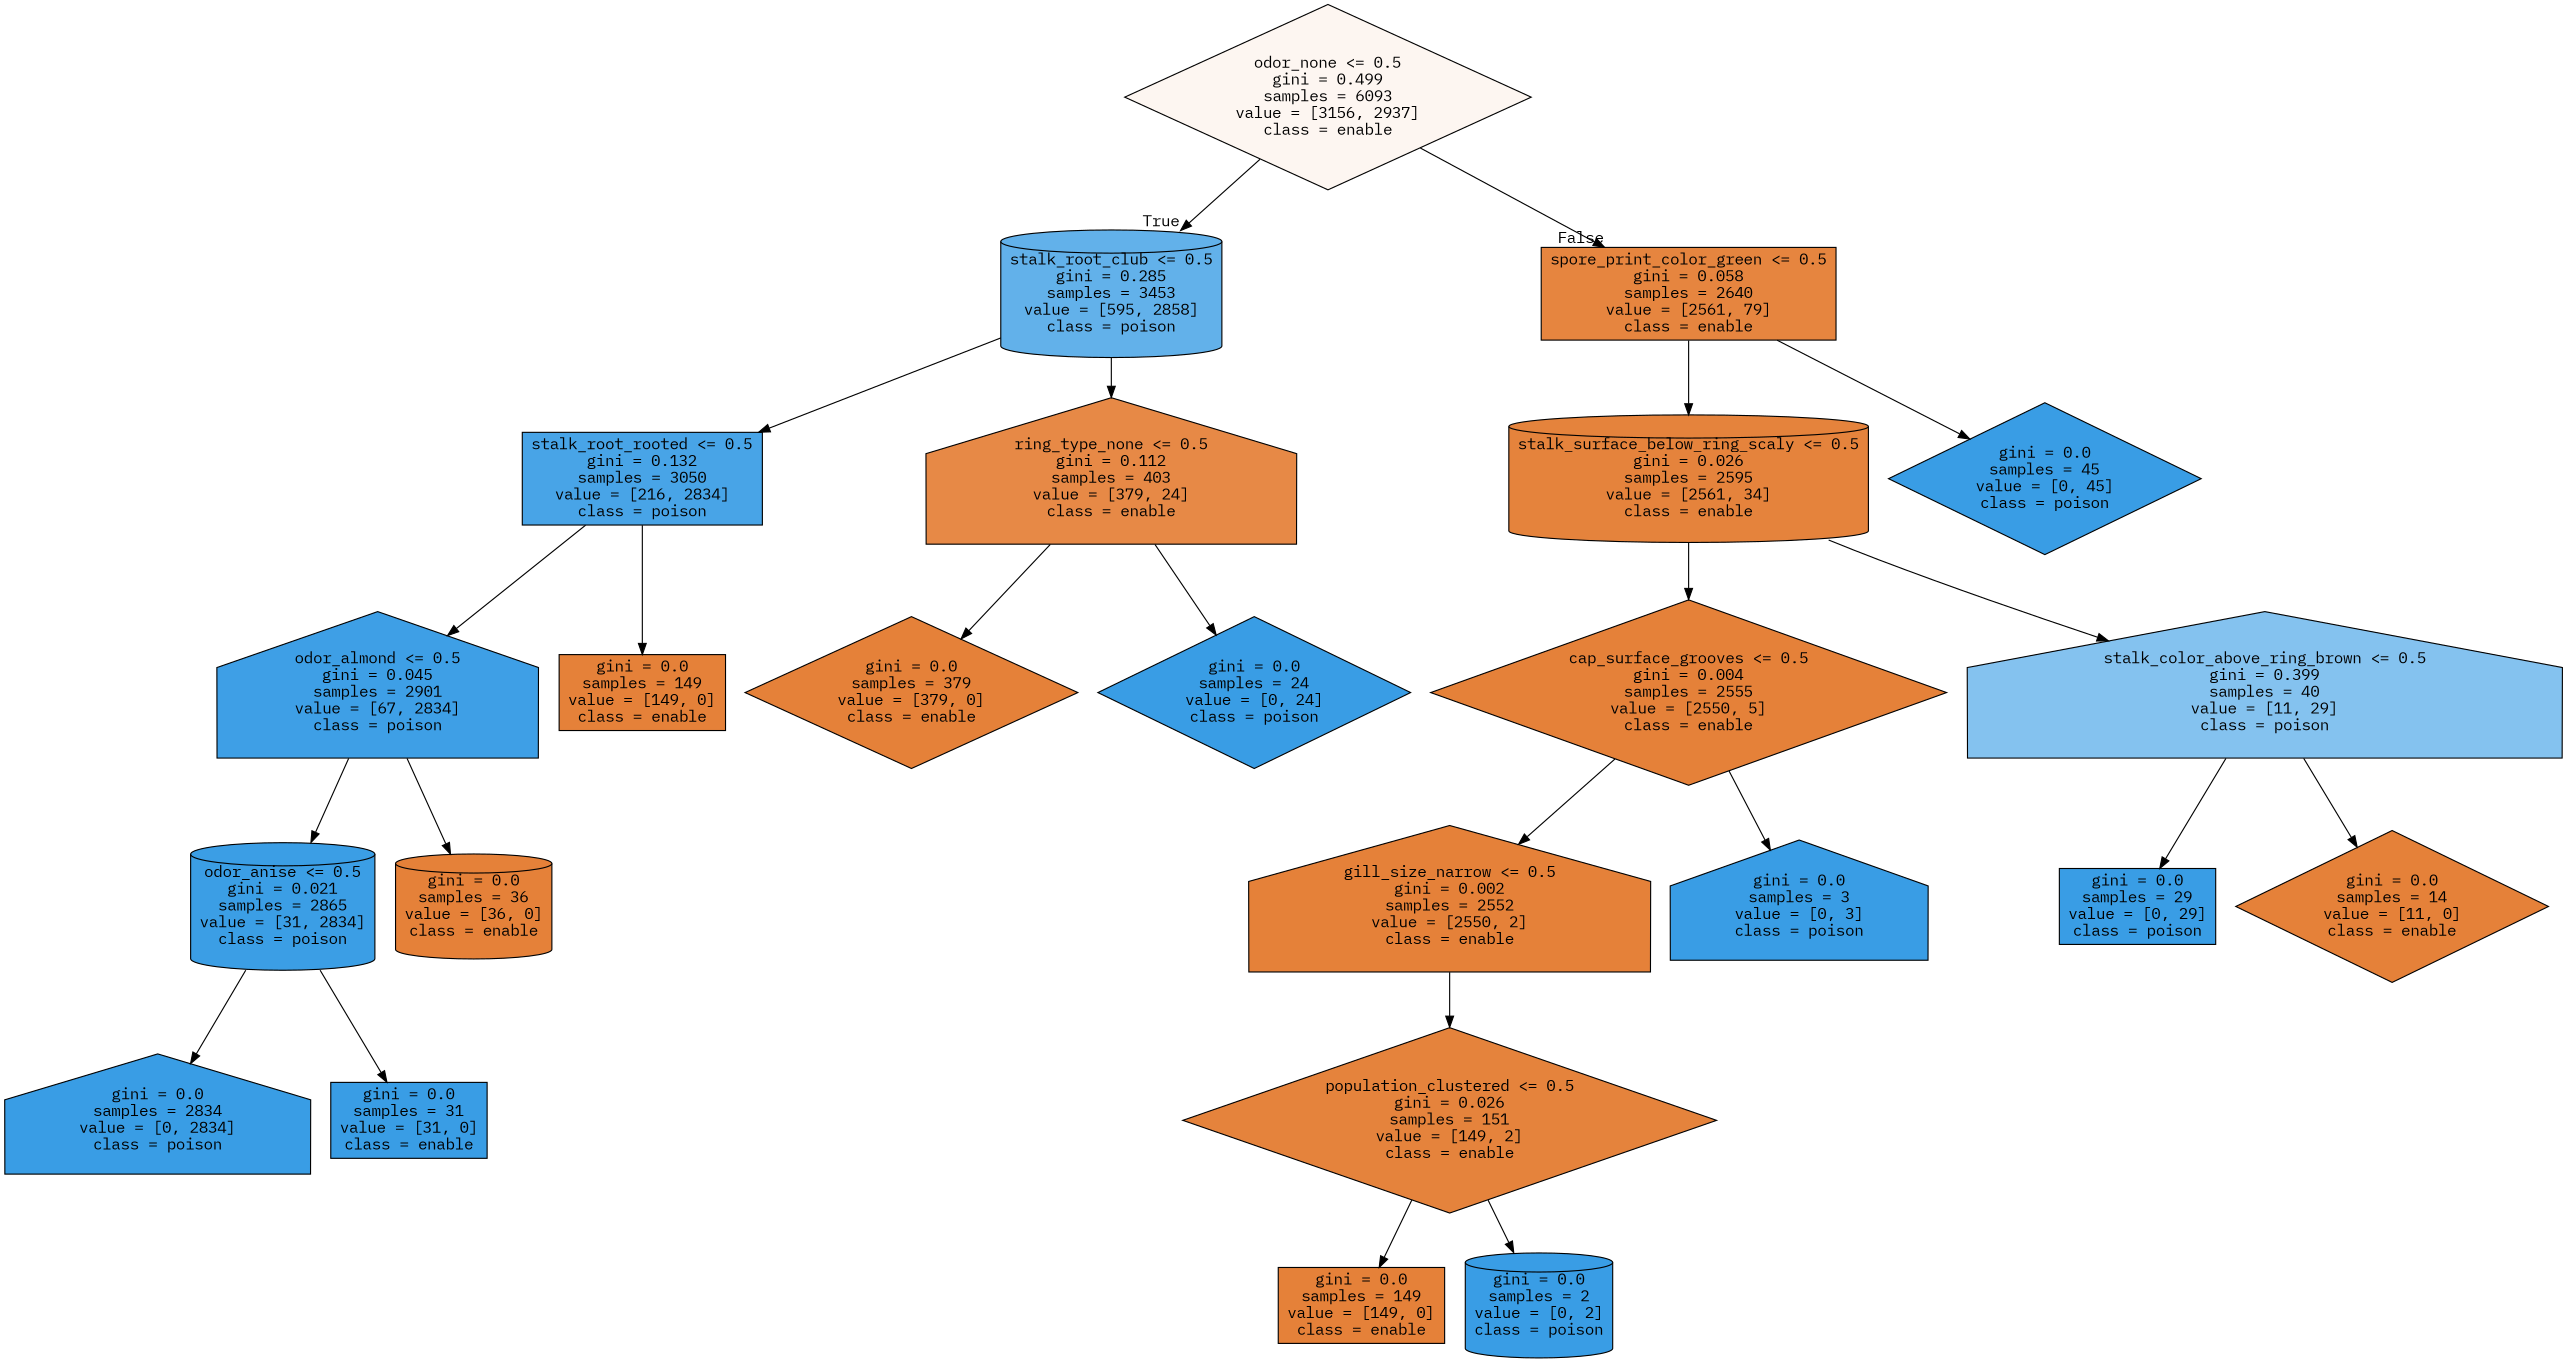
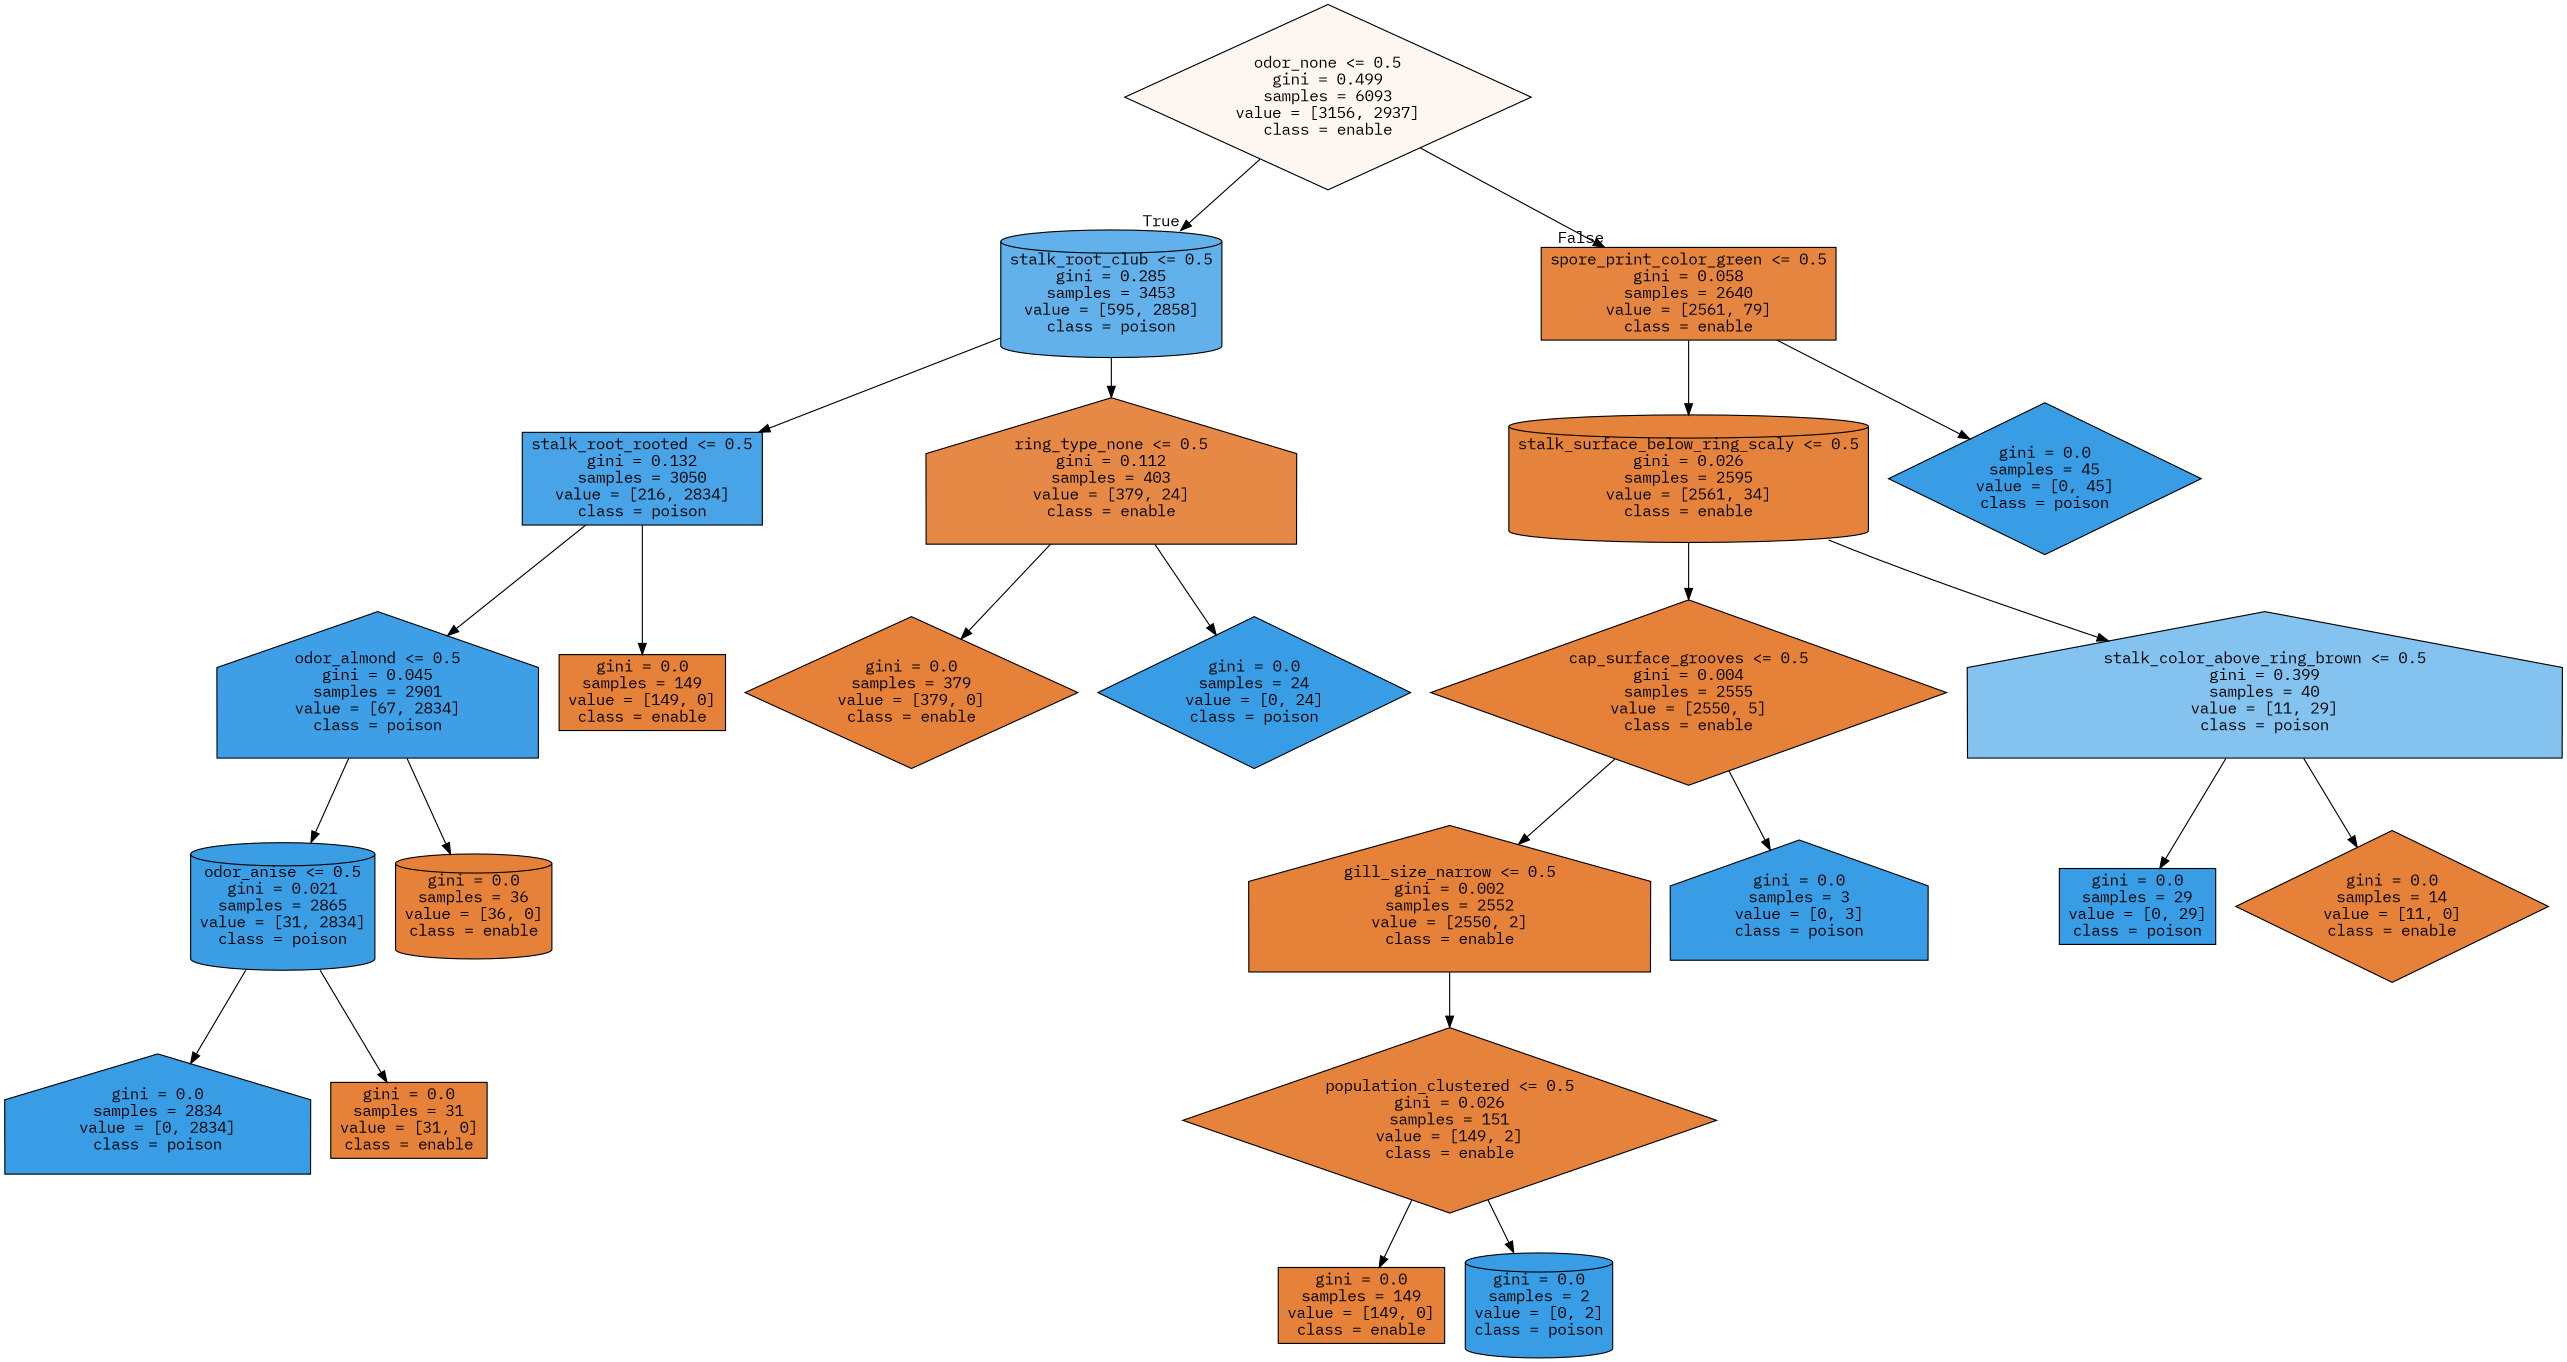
node "gini = 0.0 samples = 31 value = [31, 0] class = enable": fillcolor #399de5 -> #e58139
